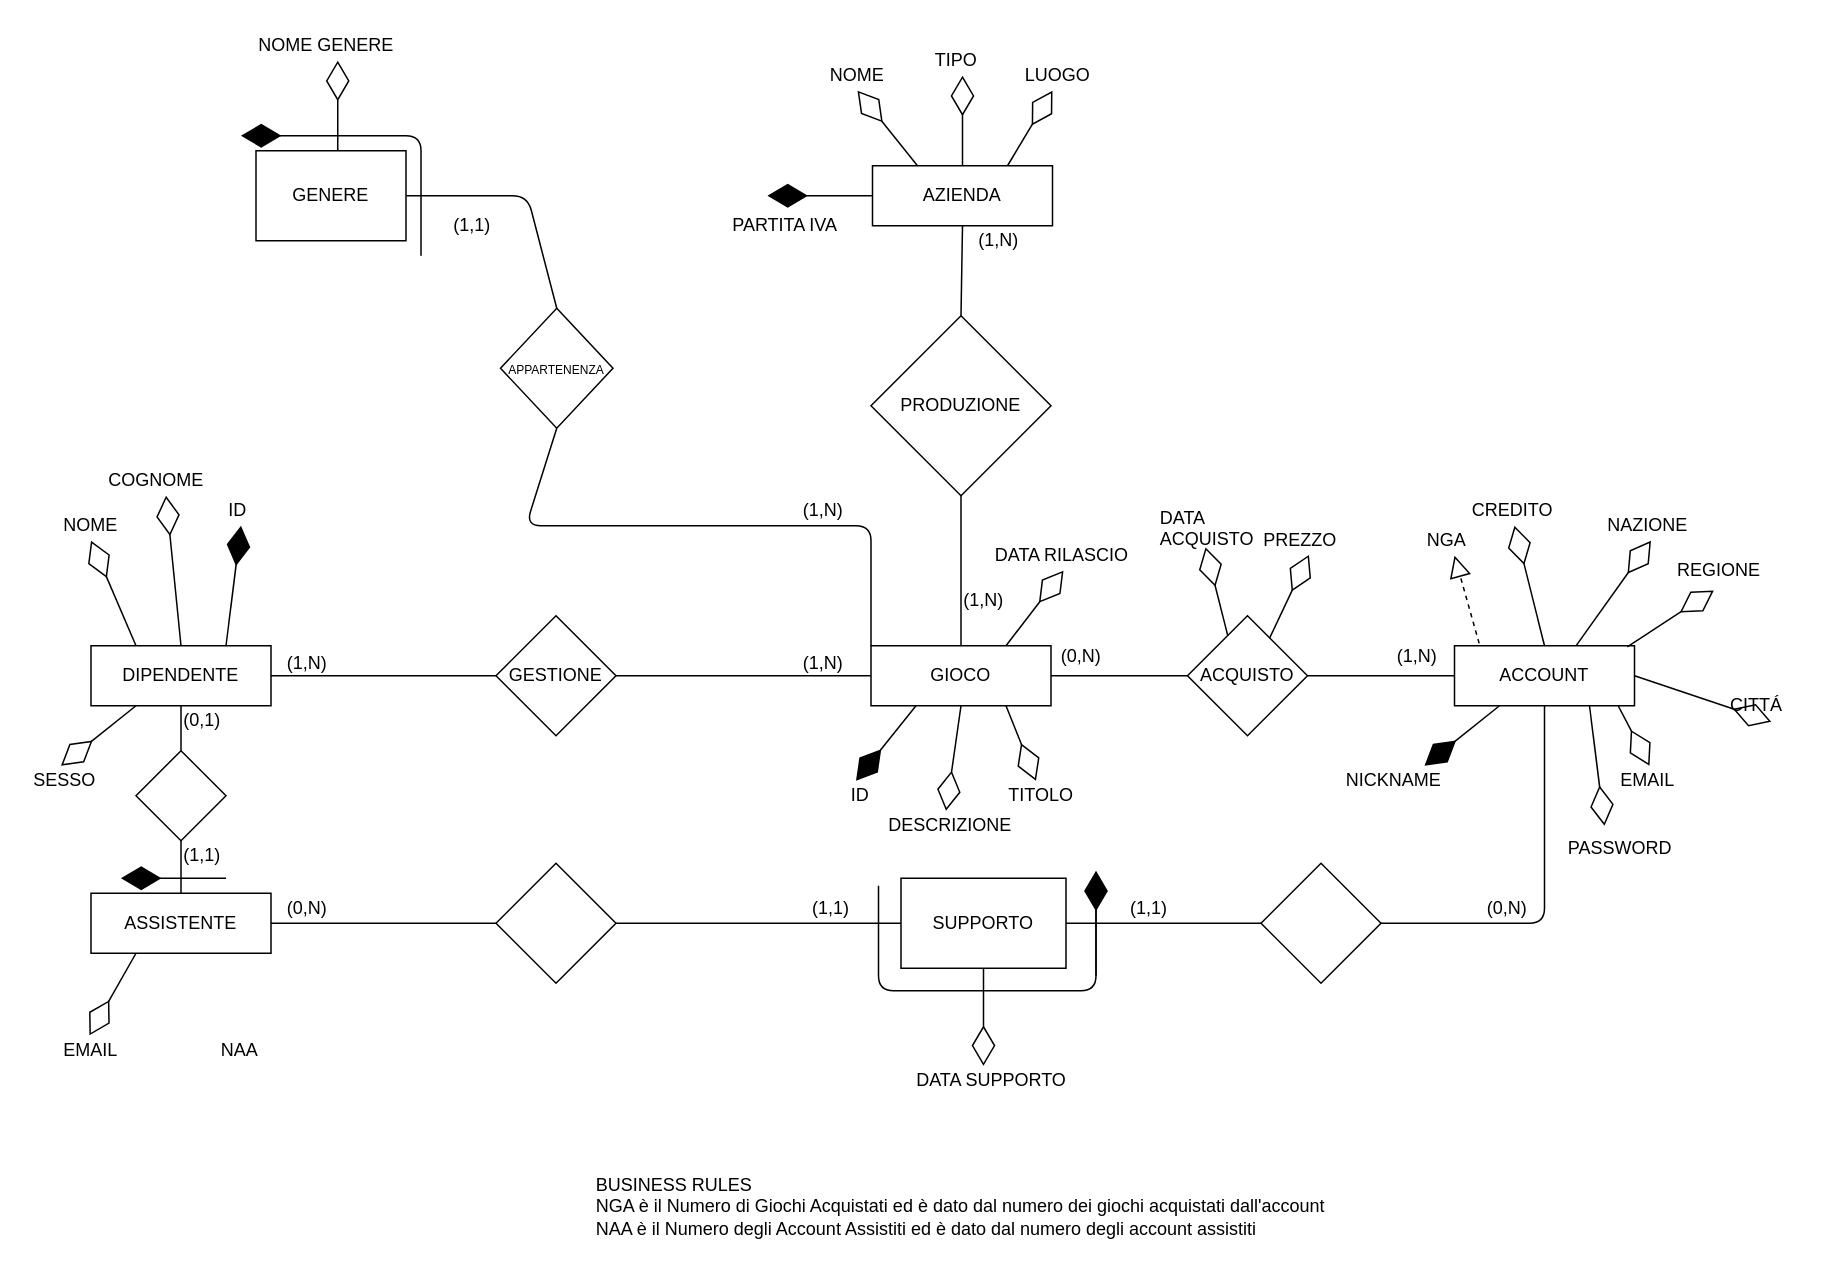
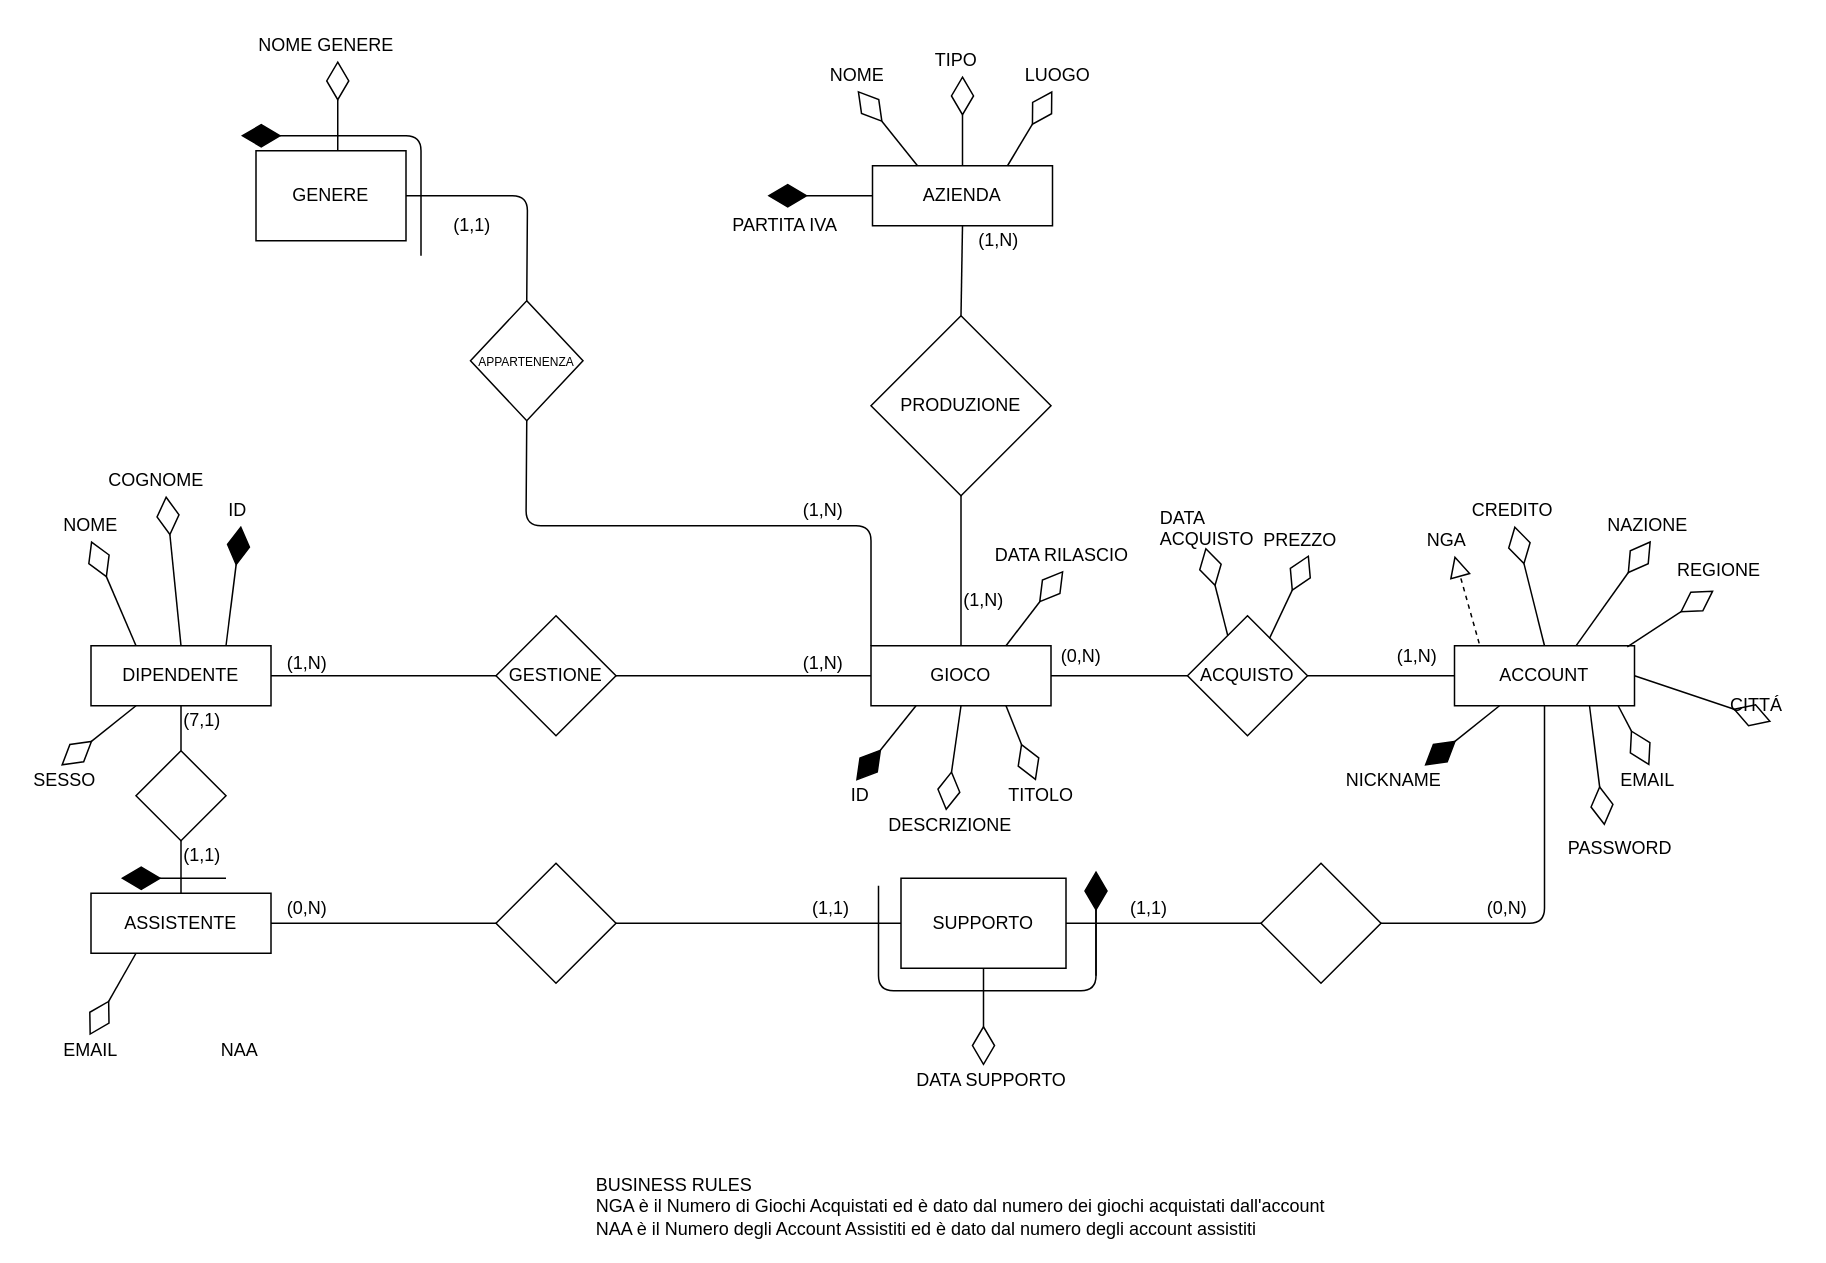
node "APPARTENENZA": moved (557, 368) -> (527, 361)
node "(0,1)": label "(0,1)" -> "(7,1)"
